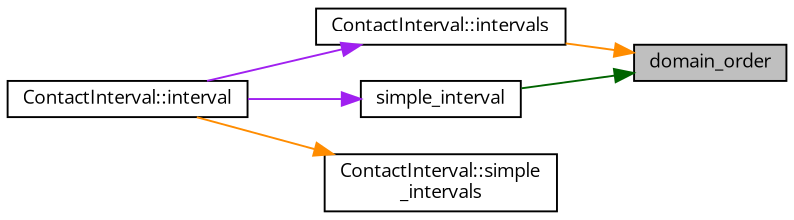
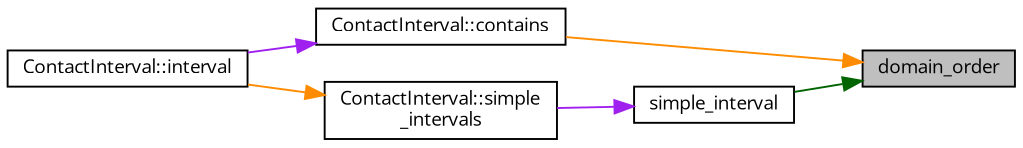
node "ContactInterval::intervals": label "ContactInterval::intervals" -> "ContactInterval::contains"
edge "ContactInterval::interval" -> "simple_interval": now "ContactInterval::simple _intervals" -> "simple_interval"
